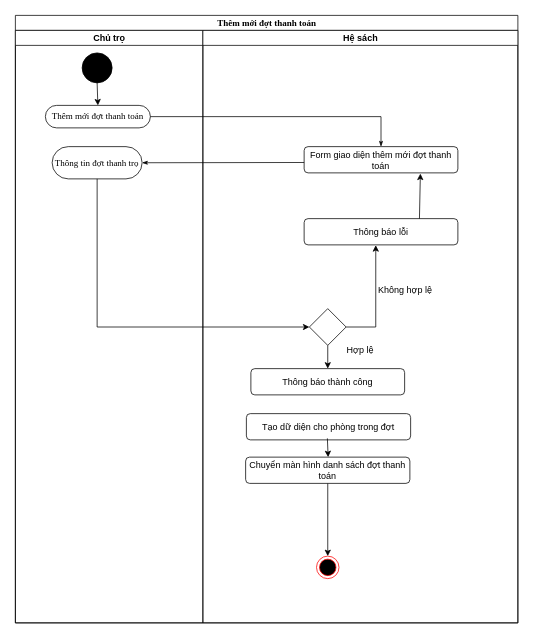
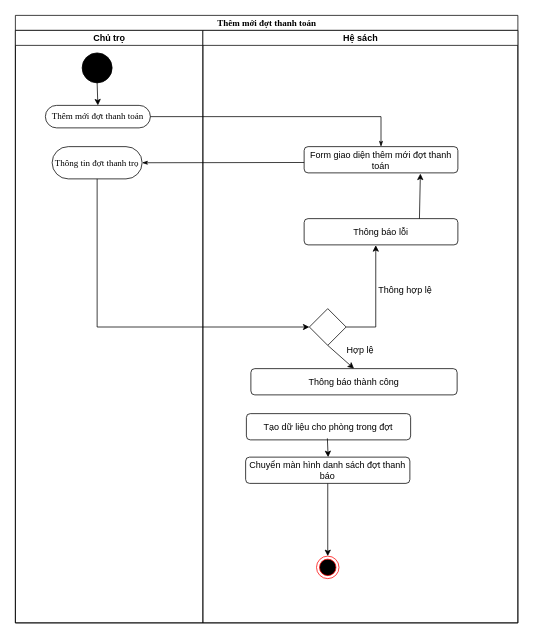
node "Không hợp lệ": label "Không hợp lệ" -> "Thông hợp lệ"
node "Thông báo thành công": size 154x26 -> 206x26
node "Tạo dữ diện cho phòng trong đợt": label "Tạo dữ diện cho phòng trong đợt" -> "Tạo dữ liệu cho phòng trong đợt"
node "Chuyển màn hình danh sách đợt thanh toán": label "Chuyển màn hình danh sách đợt thanh toán" -> "Chuyển màn hình danh sách đợt thanh báo"
